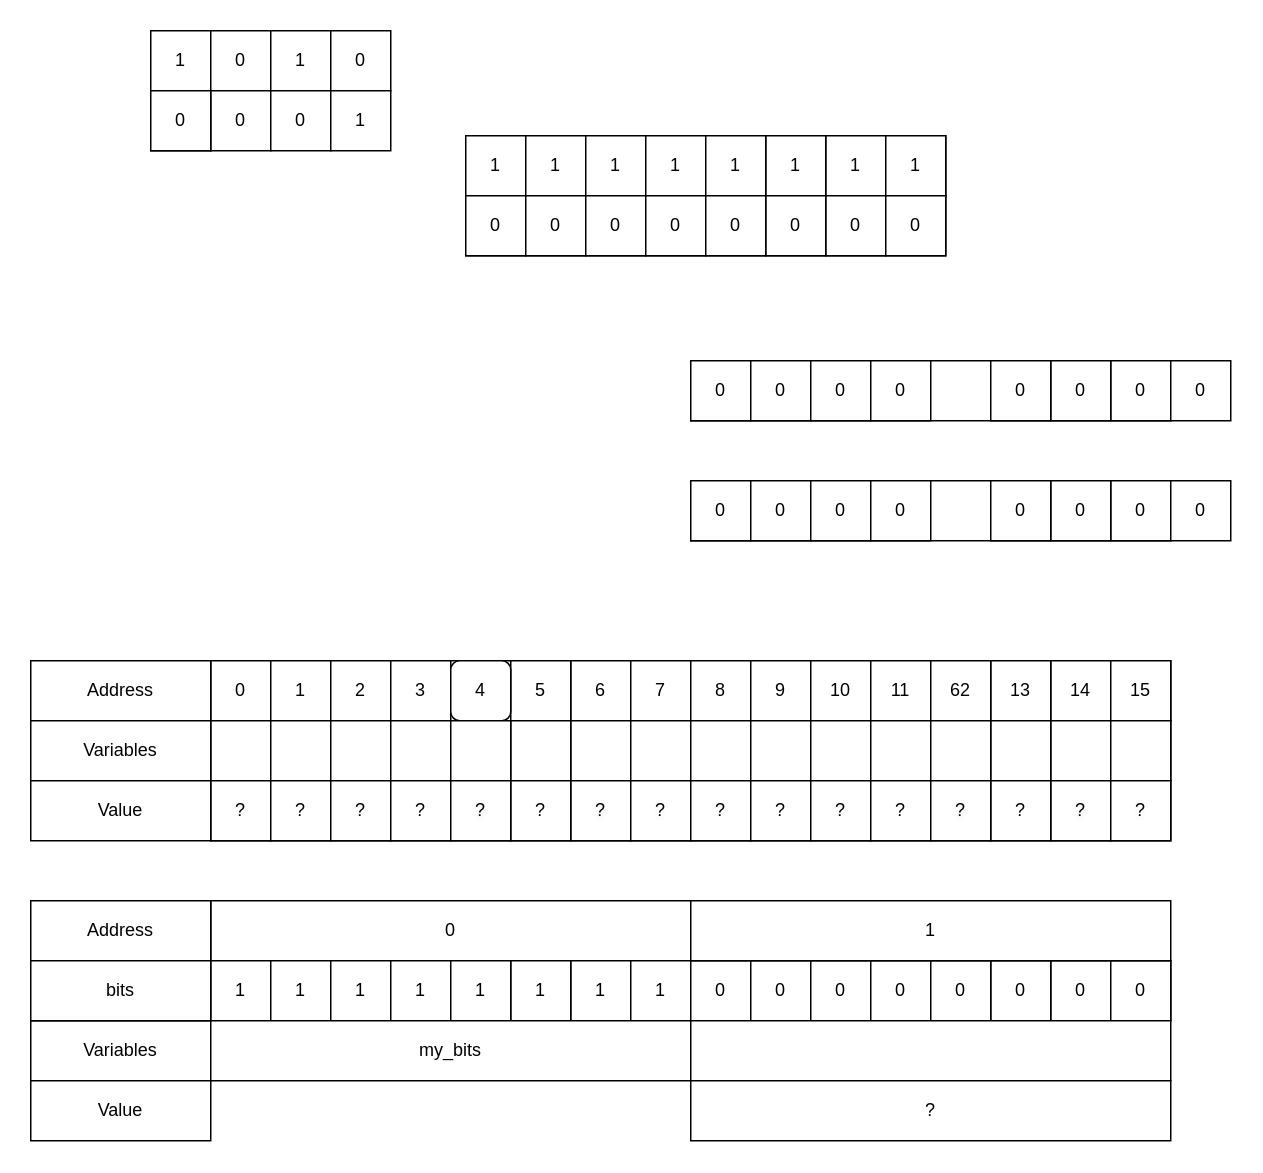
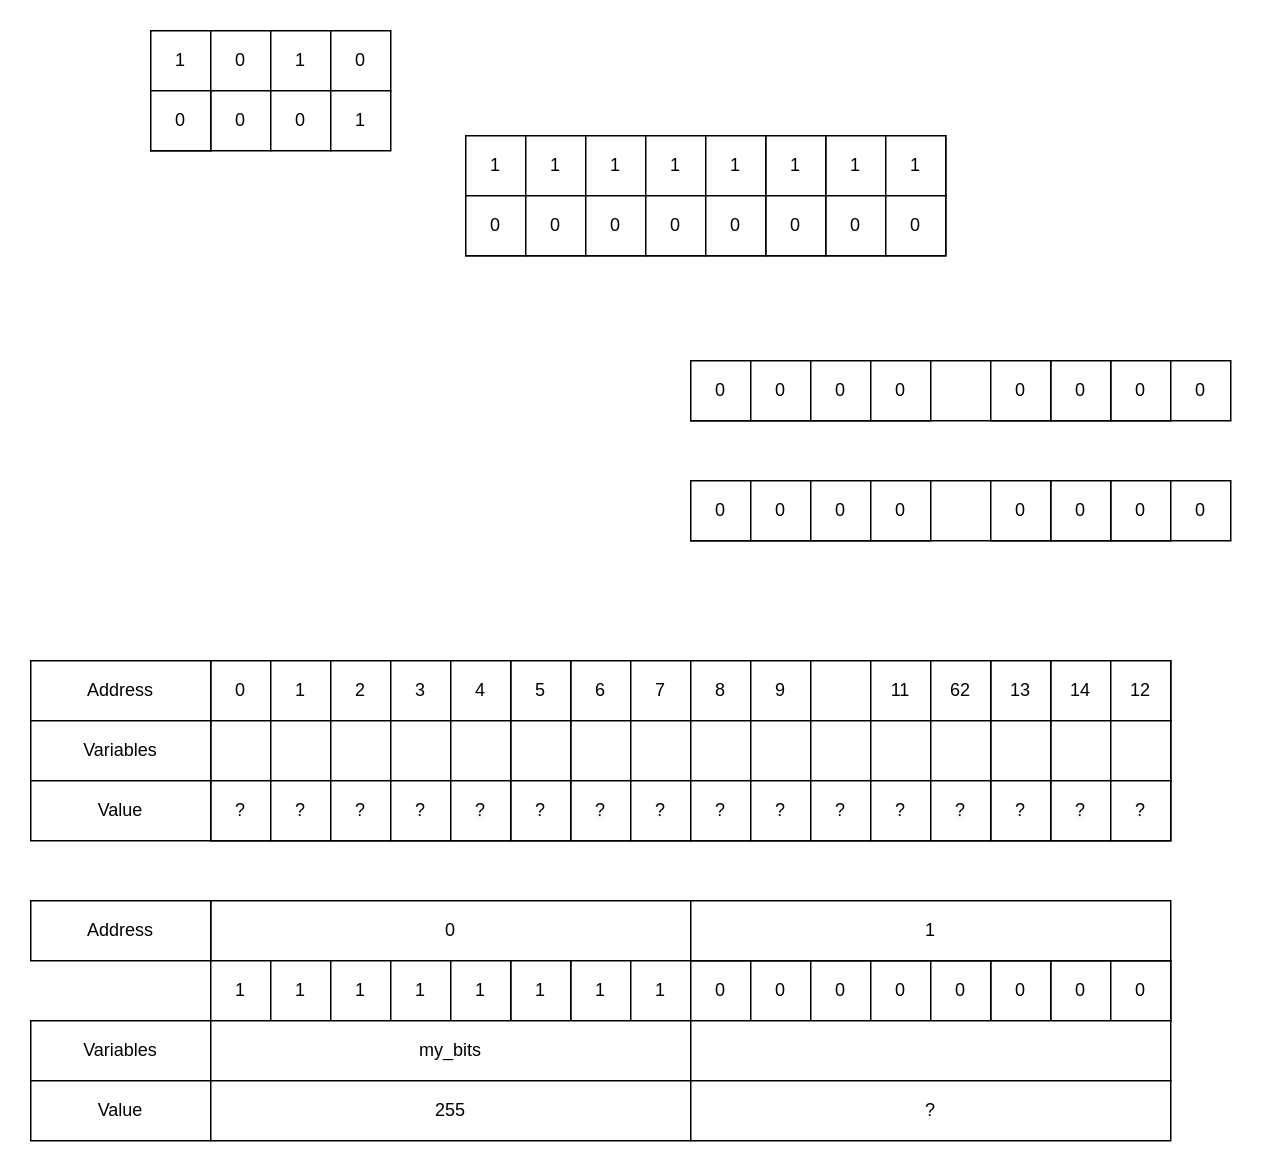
node "4": shape rounded rectangle -> rectangle
node "10": removed
node "15": label "15" -> "12"
node "bits": removed
node "255": added
